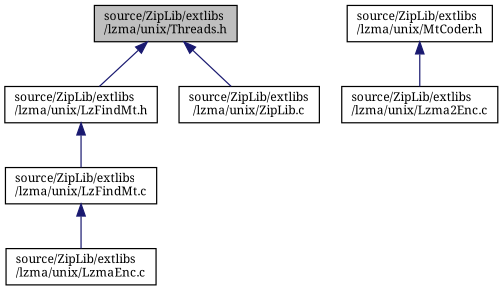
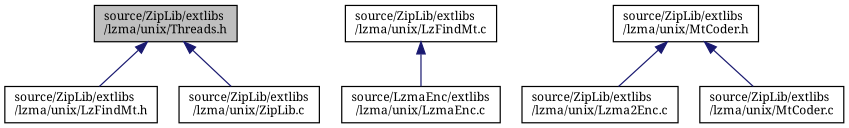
node "source/ZipLib/extlibs /lzma/unix/MtCoder.c": added
edge "source/ZipLib/extlibs /lzma/unix/LzFindMt.c" -> "source/ZipLib/extlibs /lzma/unix/LzFindMt.h": removed
node "source/ZipLib/extlibs /lzma/unix/LzmaEnc.c": label "source/ZipLib/extlibs /lzma/unix/LzmaEnc.c" -> "source/LzmaEnc/extlibs /lzma/unix/LzmaEnc.c"
